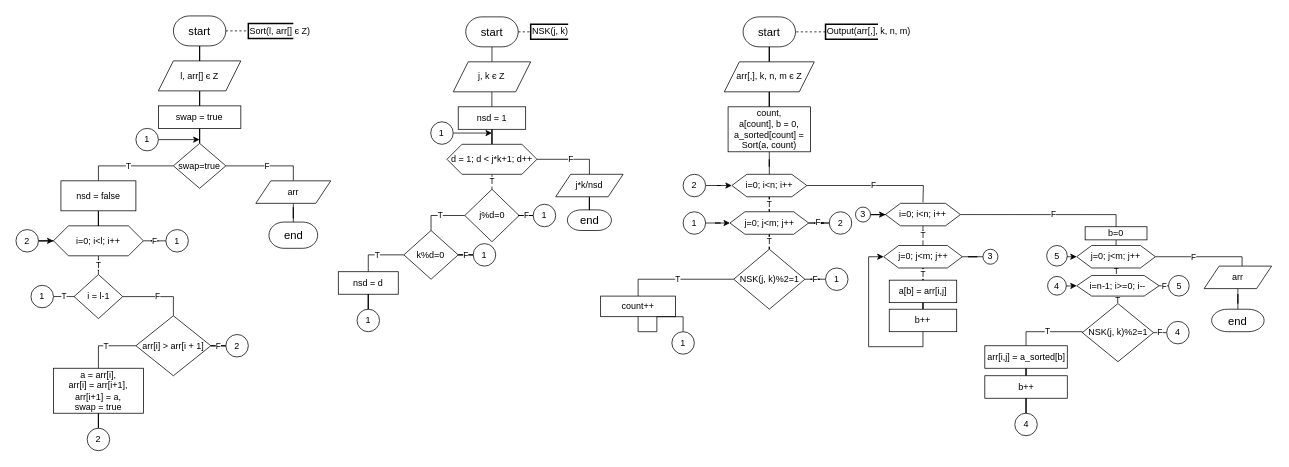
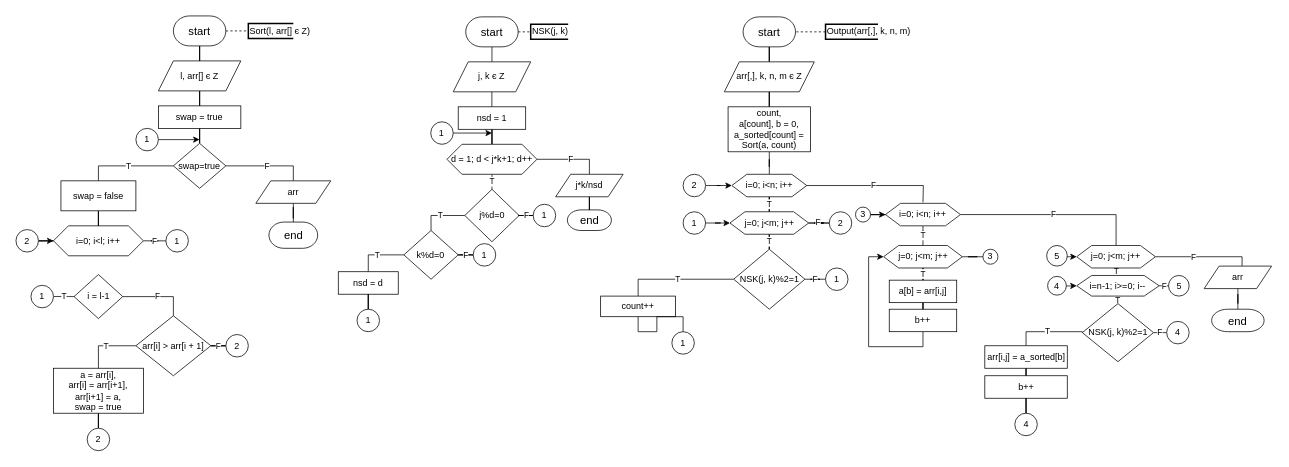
node "nsd = false": label "nsd = false" -> "swap = false"
node "b=0": removed
edge "i=0; i<l; i++" -- "i = l-1": removed, label "T"
